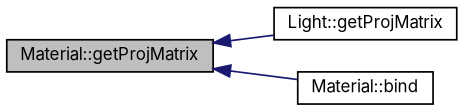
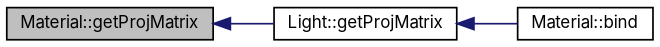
edge "Material::bind" -> "Material::getProjMatrix": now "Material::bind" -> "Light::getProjMatrix"
